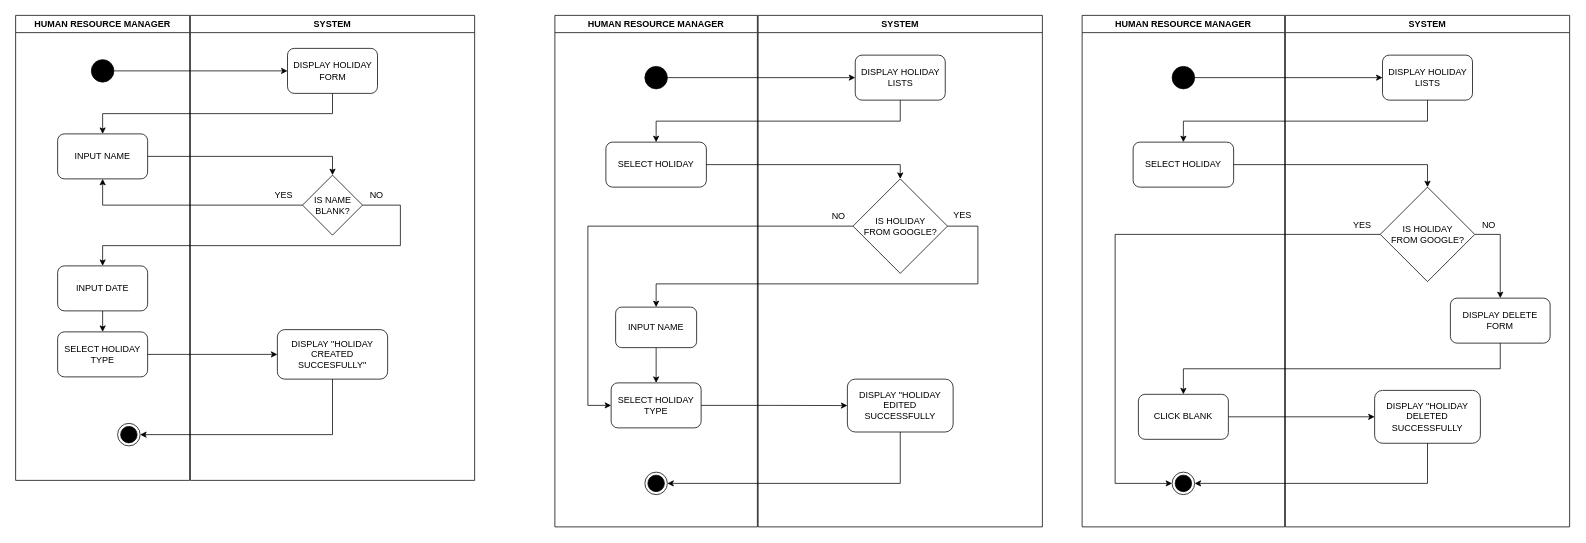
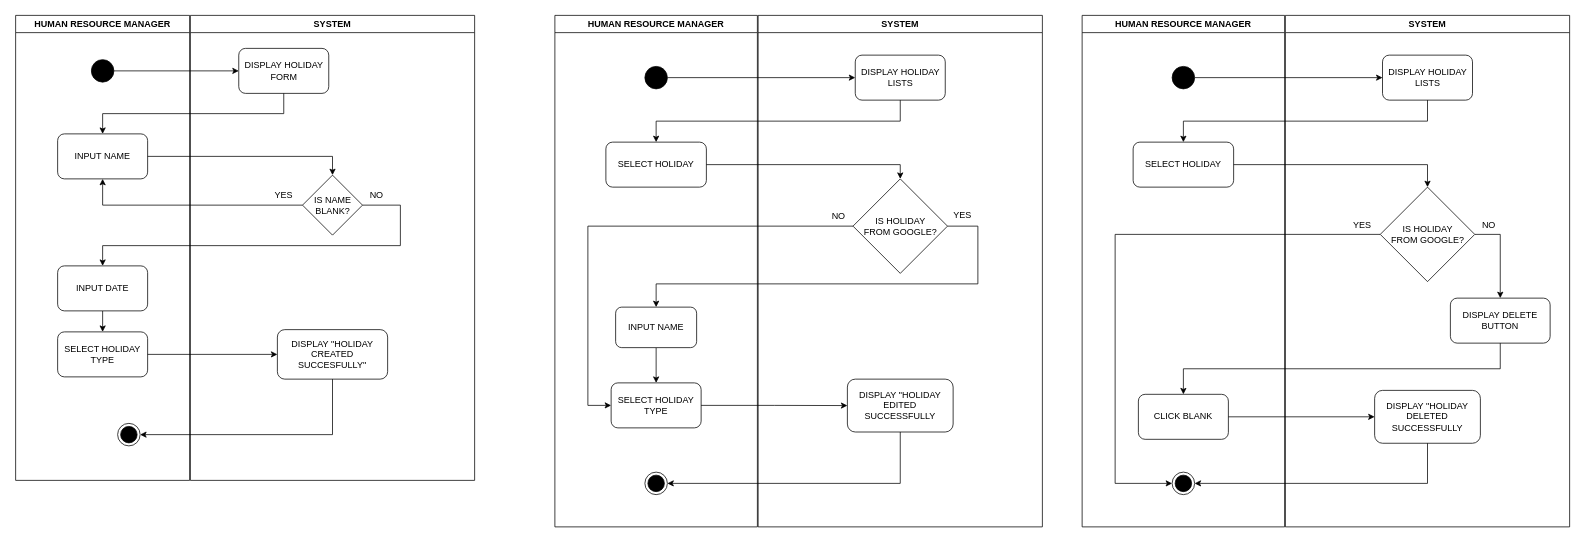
node "DISPLAY HOLIDAY FORM": moved (332, 71) -> (284, 71)
node "DISPLAY DELETE FORM": label "DISPLAY DELETE FORM" -> "DISPLAY DELETE BUTTON"
